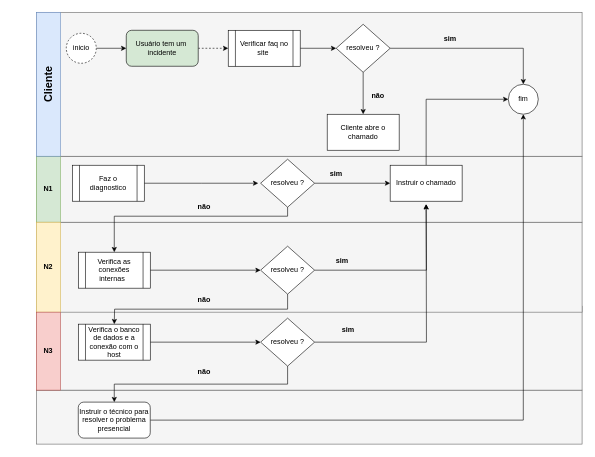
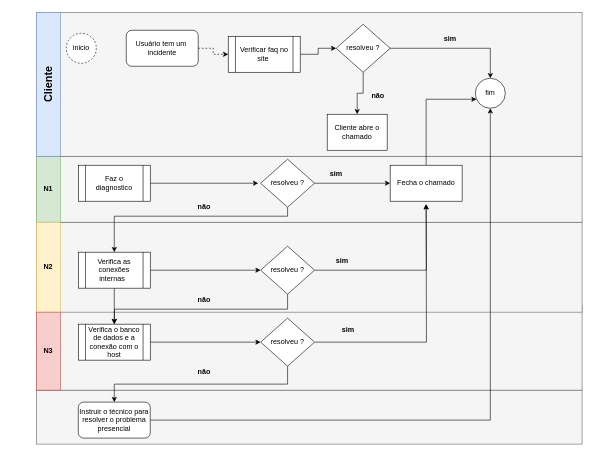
edge "inicio" -> "Usuário tem um incidente": removed
node "Usuário tem um incidente": fillcolor #d5e8d4 -> #ffffff
node "Verificar faq no site": moved (264, 48) -> (264, 54)
node "fim": moved (524, 99) -> (491, 93)
node "Cliente abre o chamado": size 72x36 -> 60x36
node "Faz o diagnostico": moved (108, 183) -> (114, 183)
node "Instruir o chamado": label "Instruir o chamado" -> "Fecha o chamado"
edge "Verifica as conexões internas" -> "Verifica o banco de dados e a conexão com o host": added
